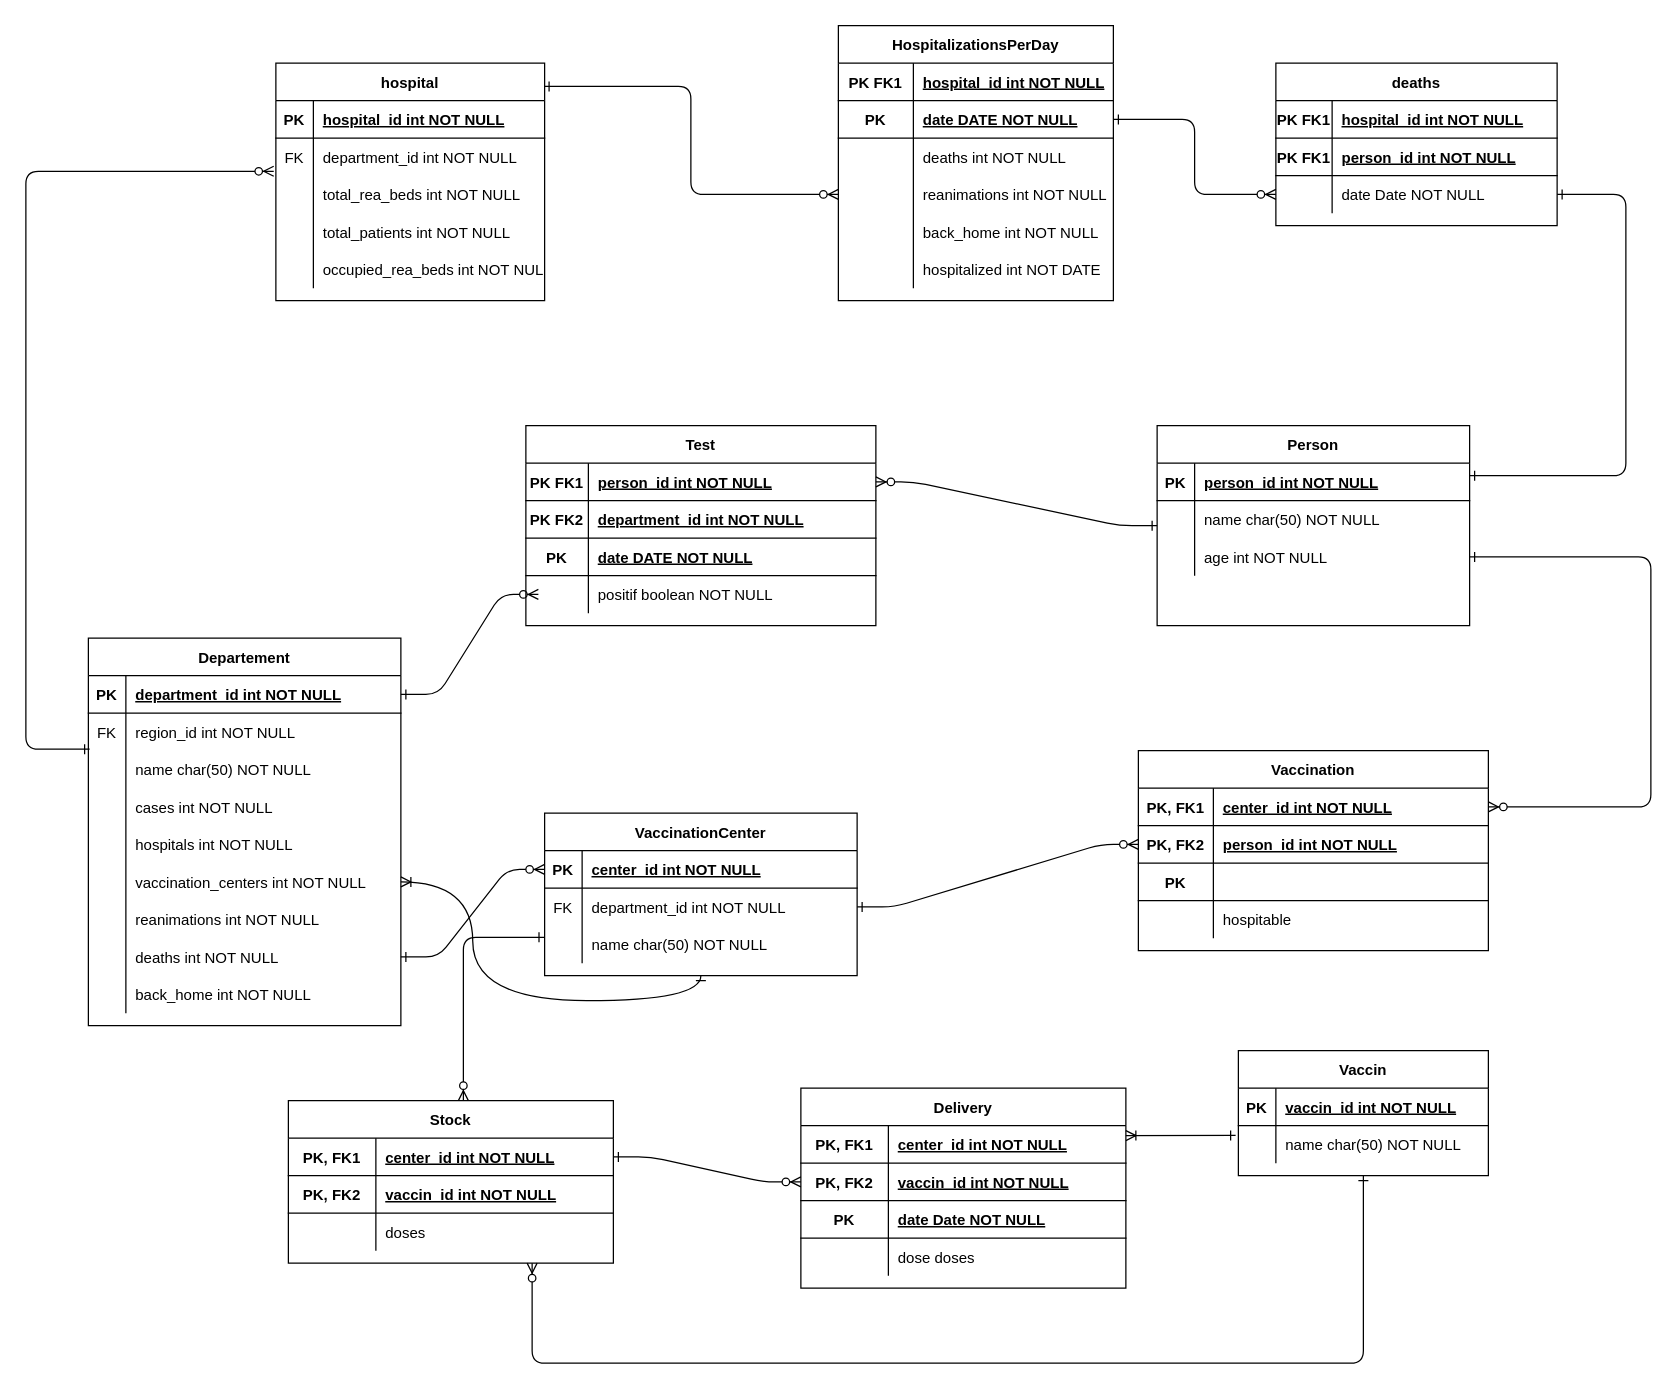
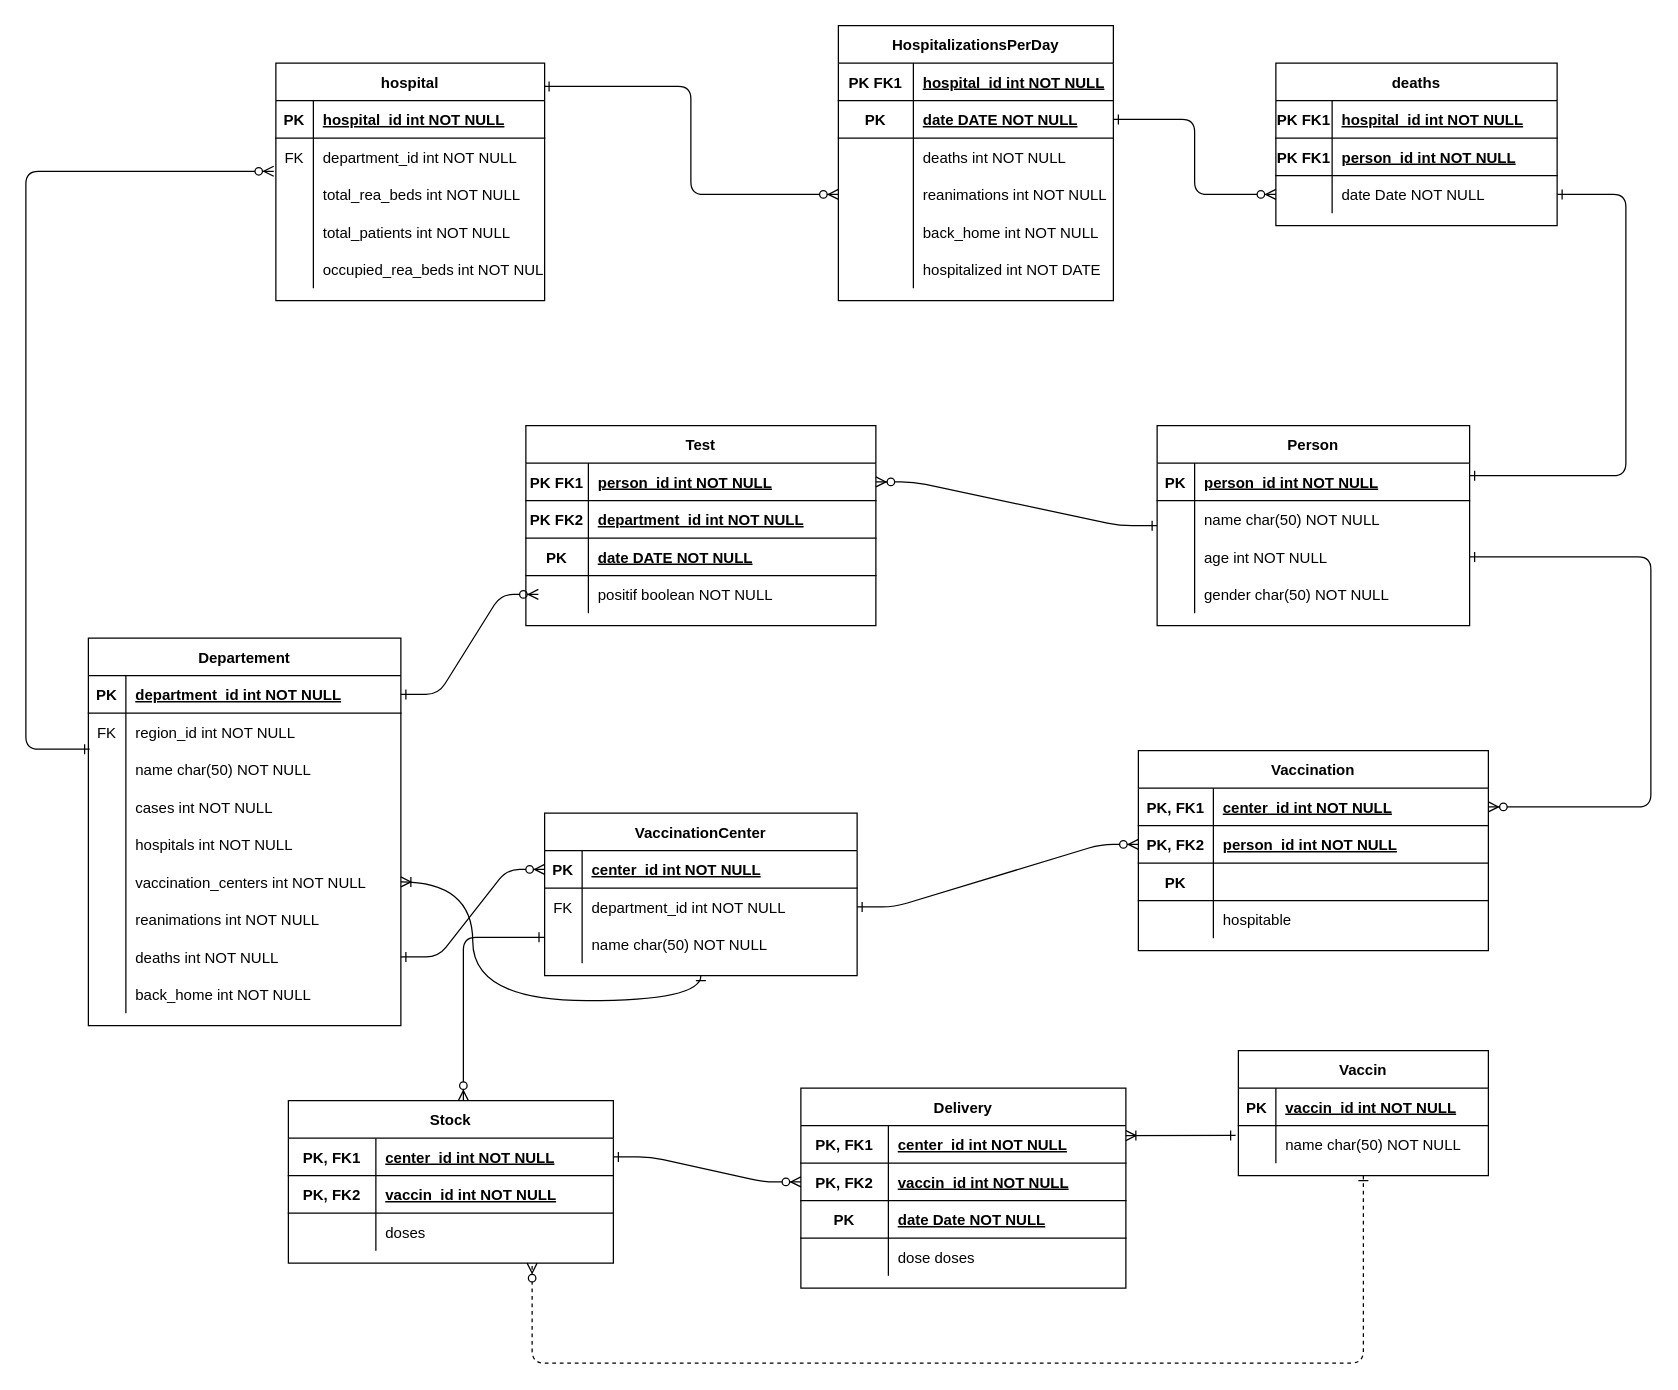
node "gender char(50) NOT NULL": added
edge "Vaccin" -- "Stock": style solid -> dashed
